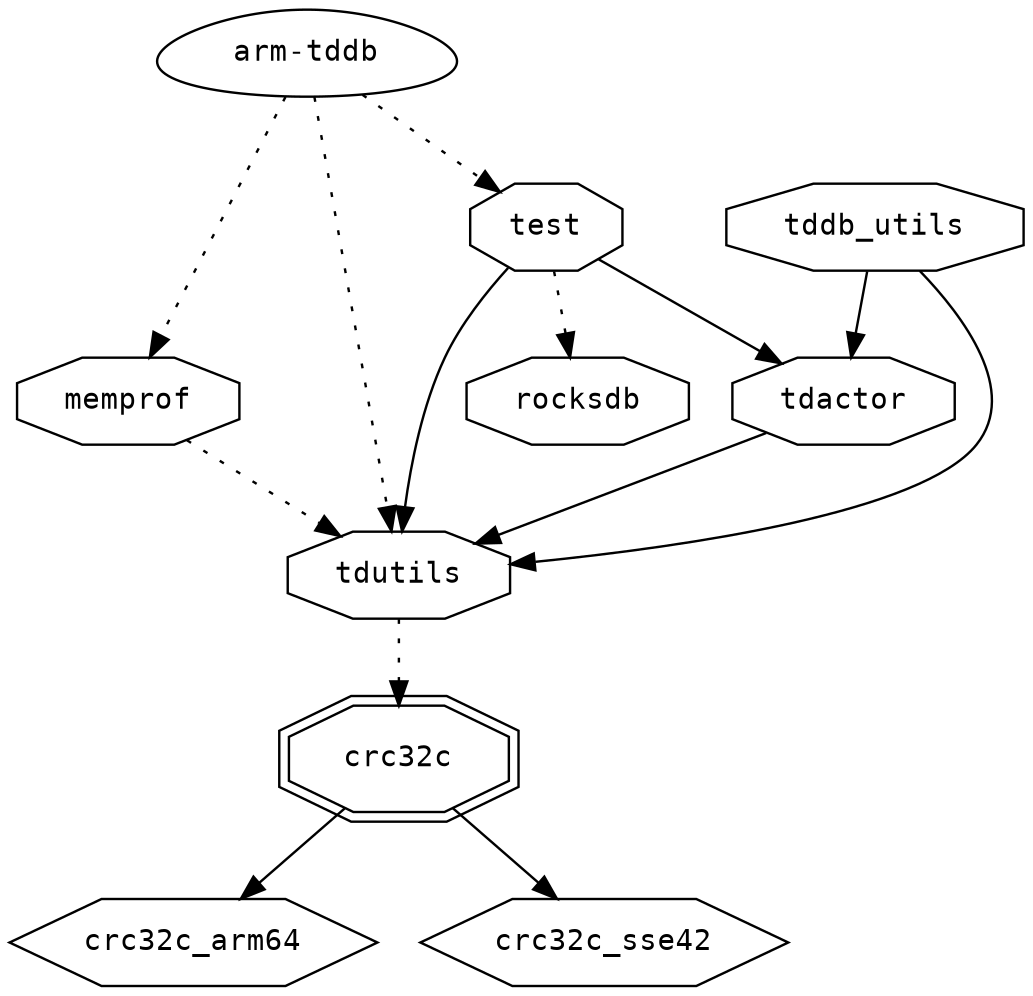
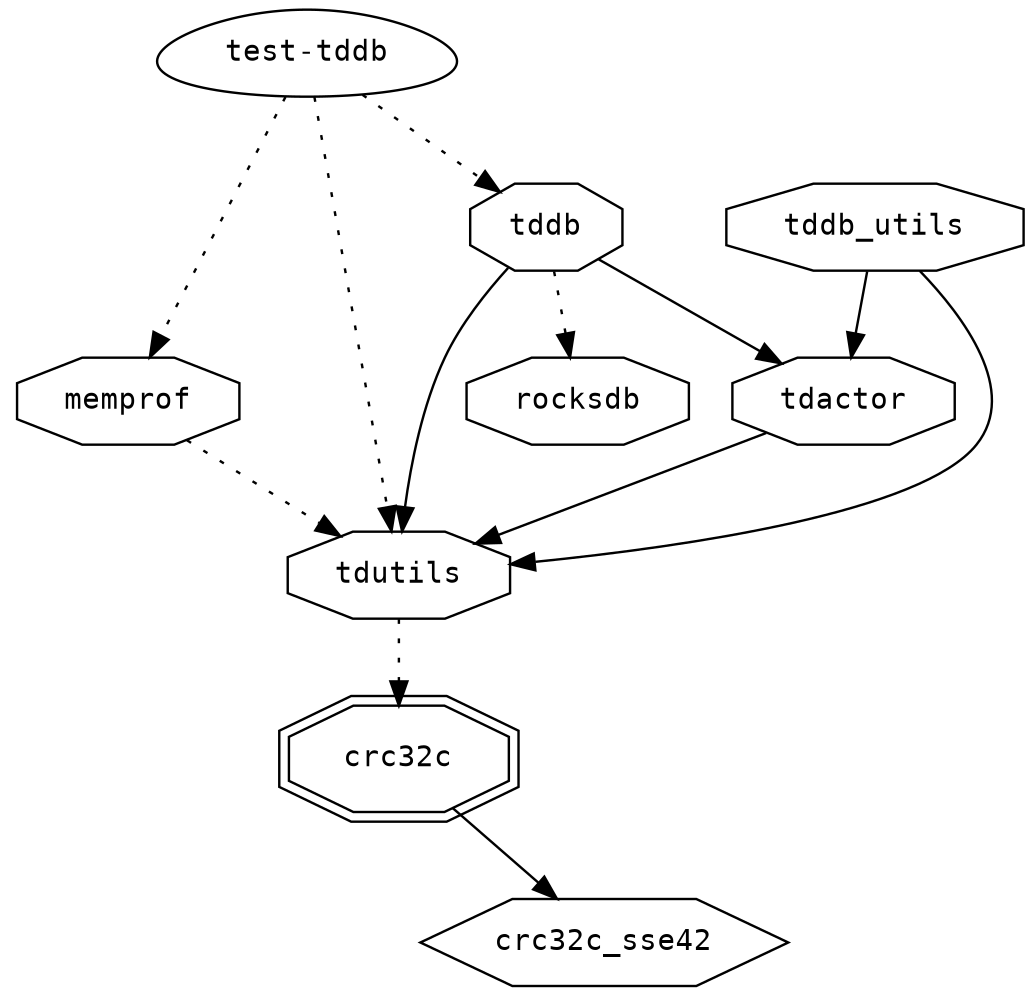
node "arm-tddb": label "arm-tddb" -> "test-tddb"
node "test": label "test" -> "tddb"
node "crc32c_arm64": removed
